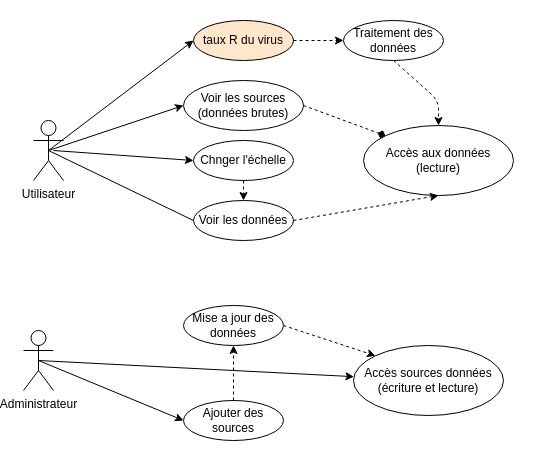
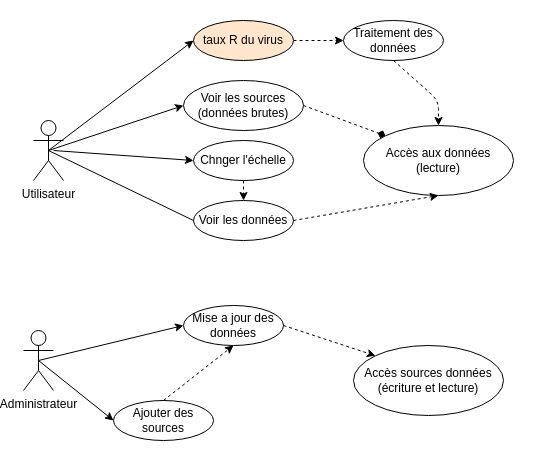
edge "Administrateur" -> "Accès sources données (écriture et lecture)": now "Administrateur" -> "Mise a jour des données"
node "Ajouter des sources": moved (234, 421) -> (164, 421)
